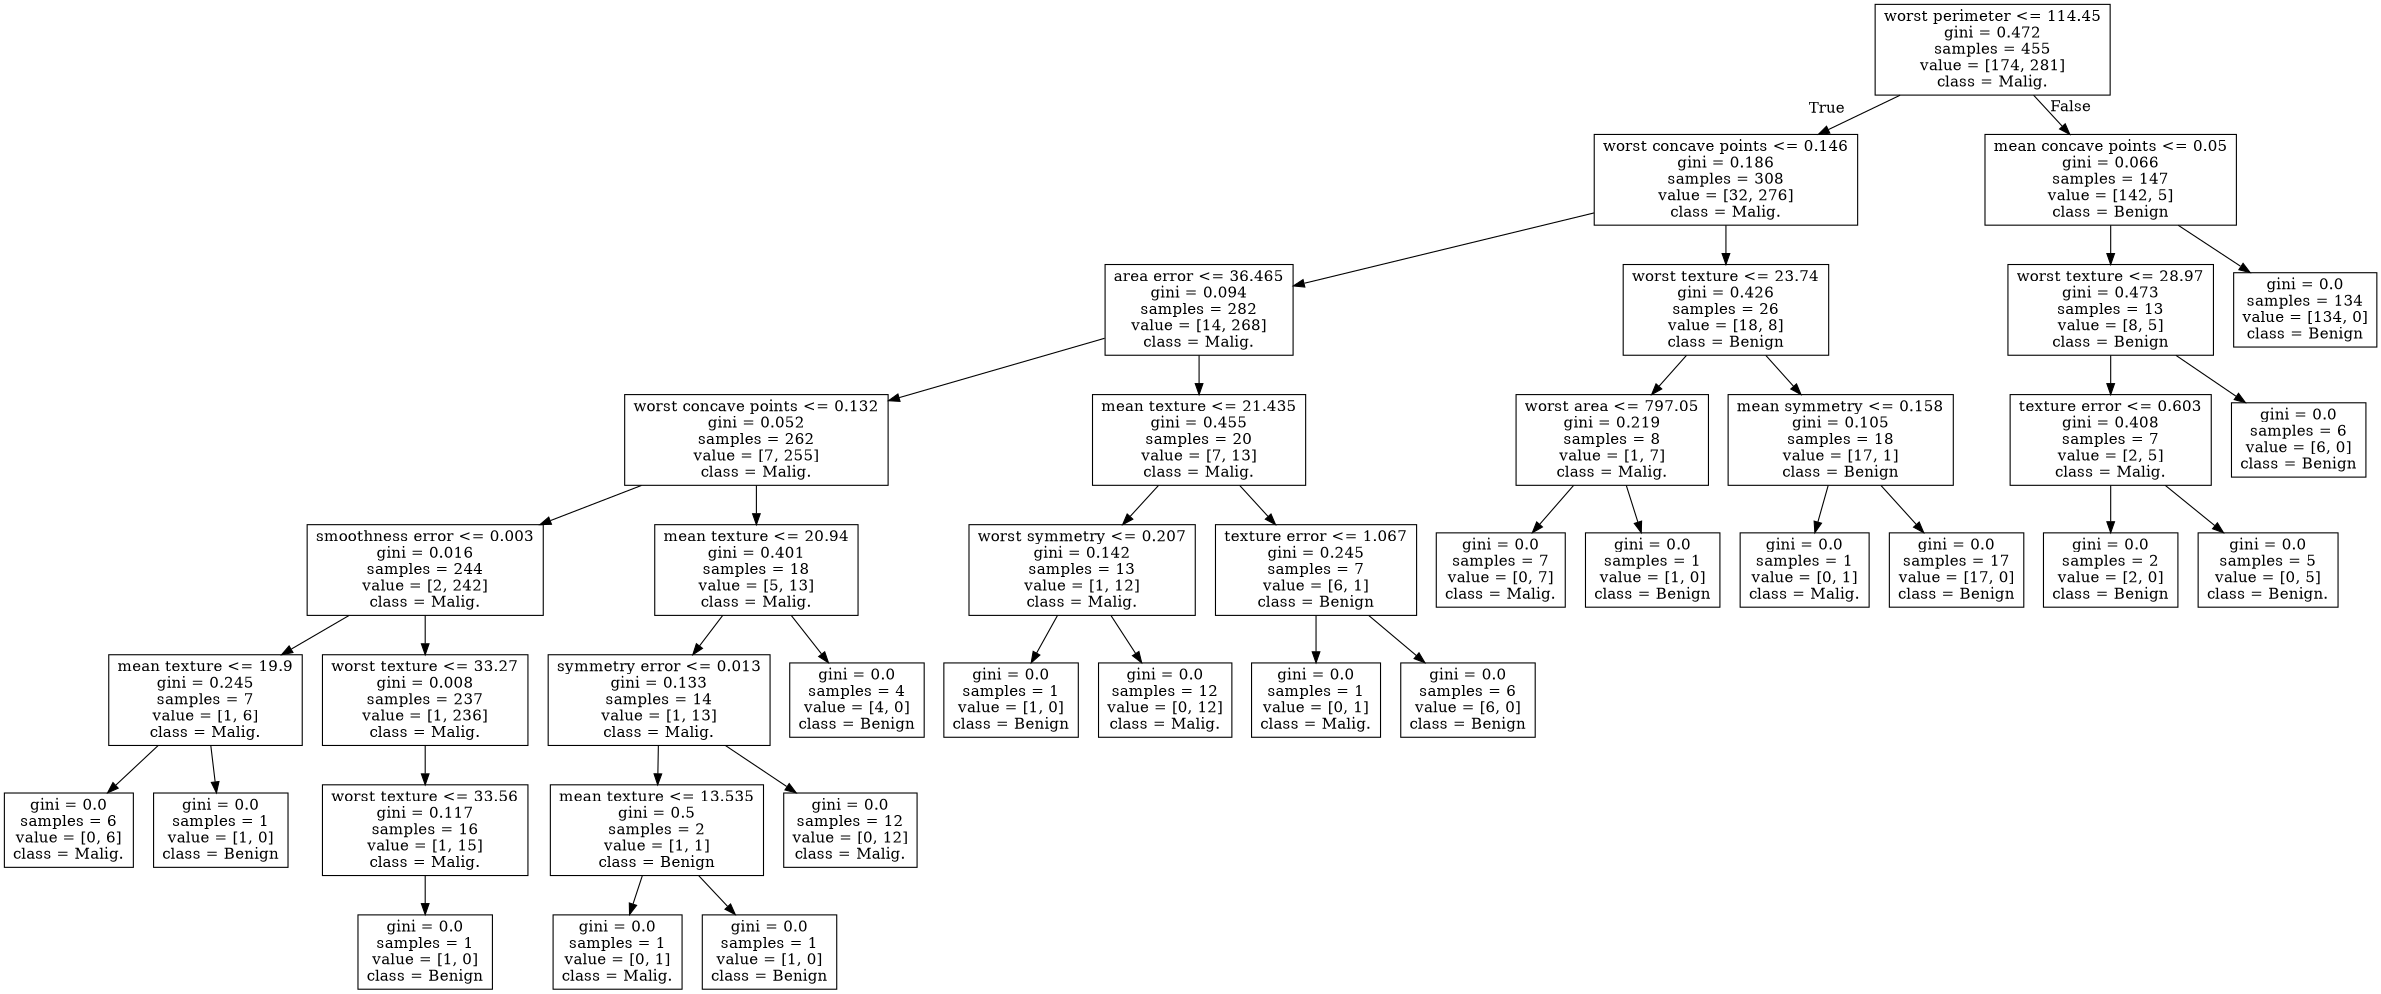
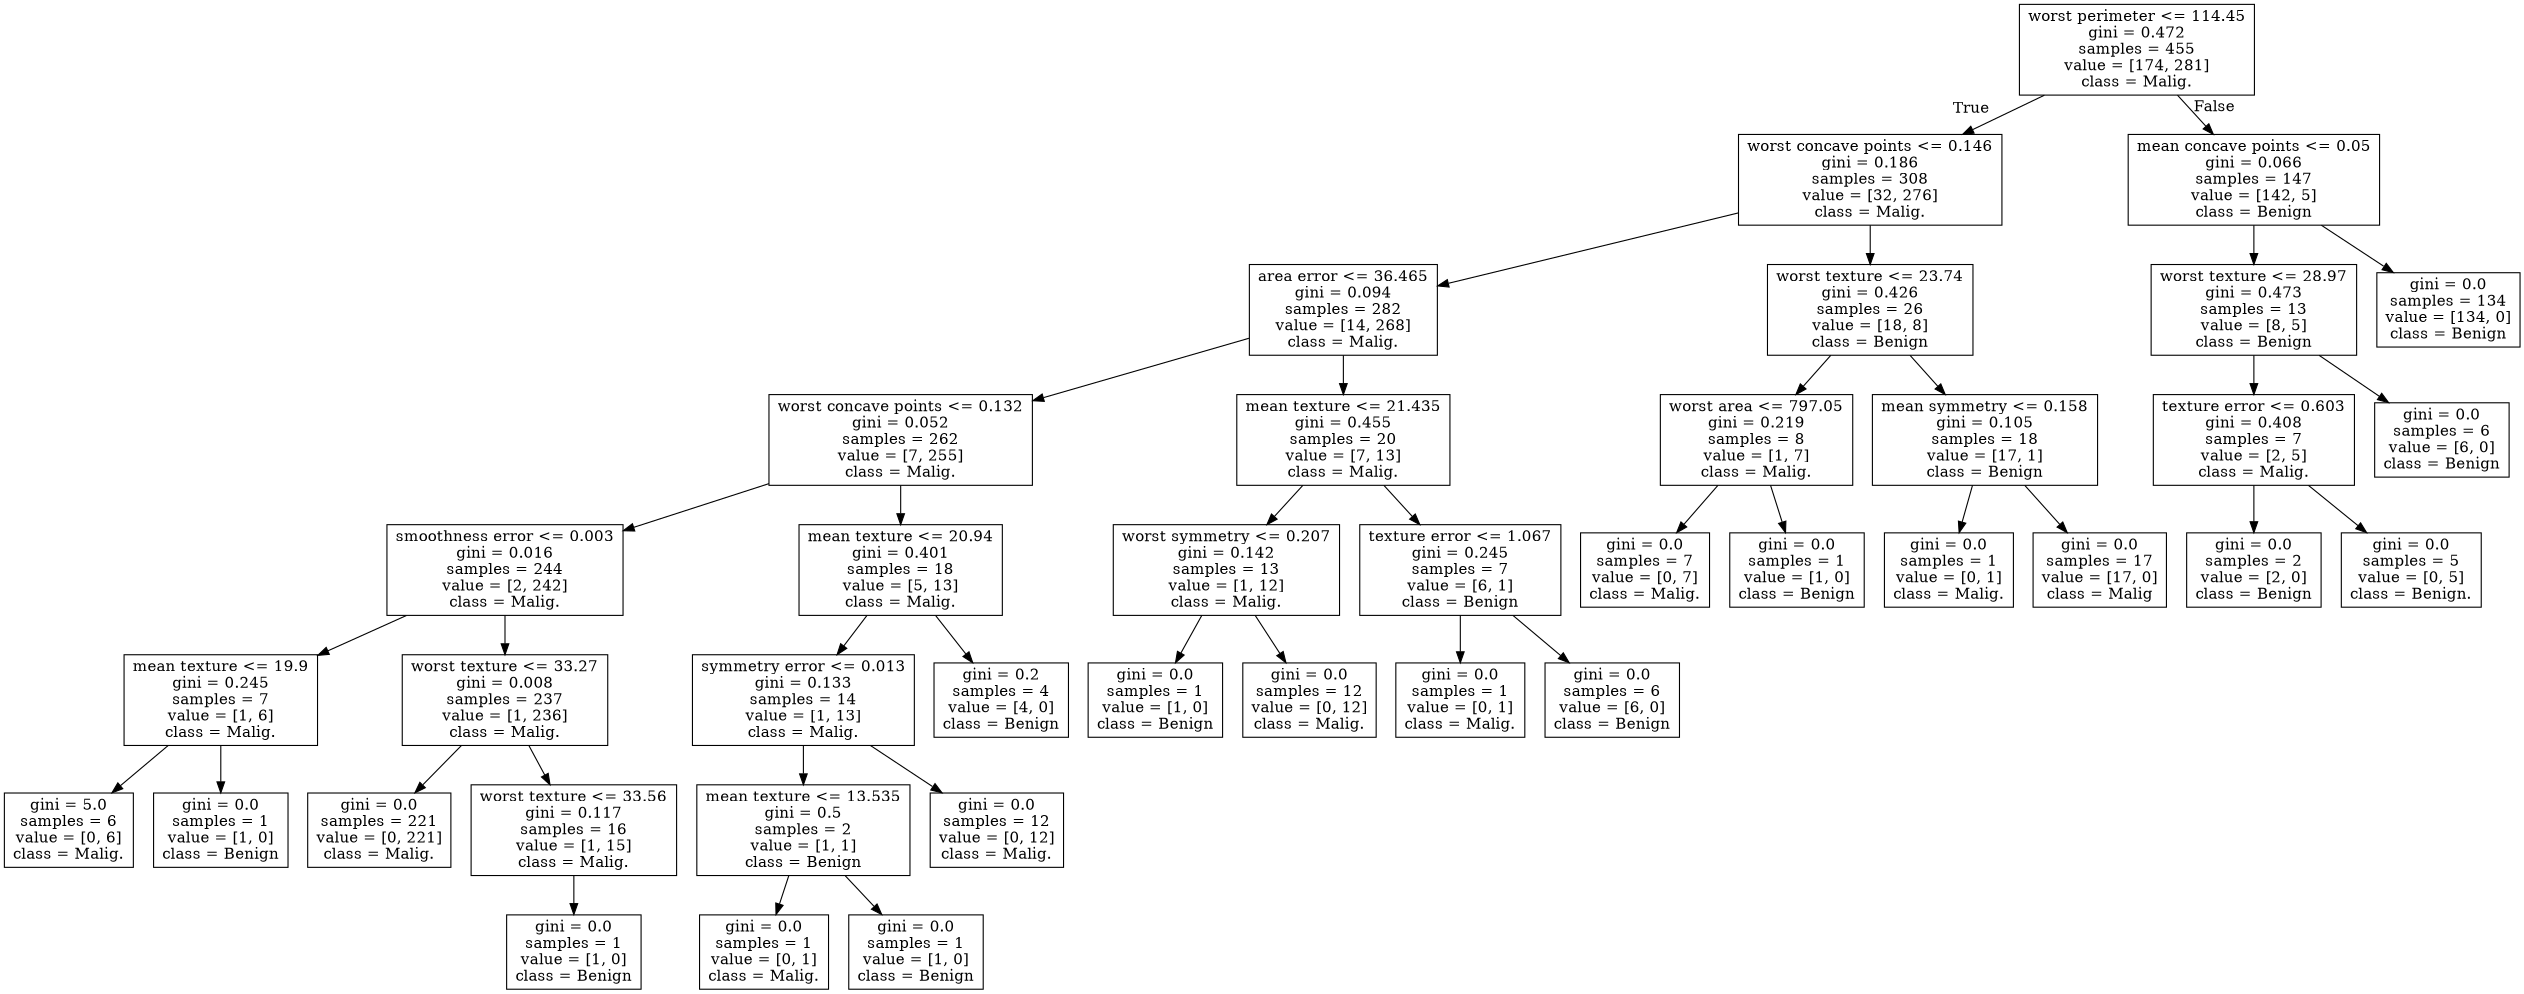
node "gini = 0.0 samples = 17 value = [17, 0] class = Benign": label "gini = 0.0 samples = 17 value = [17, 0] class = Benign" -> "gini = 0.0 samples = 17 value = [17, 0] class = Malig"
node "gini = 0.0 samples = 4 value = [4, 0] class = Benign": label "gini = 0.0 samples = 4 value = [4, 0] class = Benign" -> "gini = 0.2 samples = 4 value = [4, 0] class = Benign"
node "gini = 0.0 samples = 6 value = [0, 6] class = Malig.": label "gini = 0.0 samples = 6 value = [0, 6] class = Malig." -> "gini = 5.0 samples = 6 value = [0, 6] class = Malig."
node "gini = 0.0 samples = 221 value = [0, 221] class = Malig.": added
